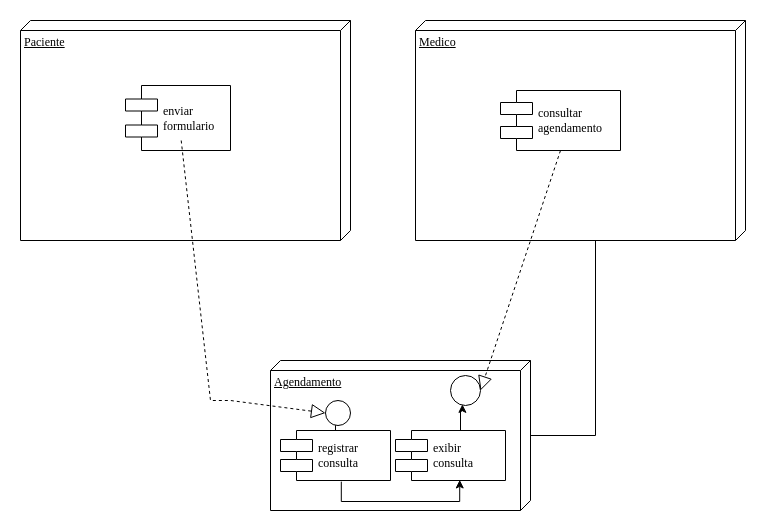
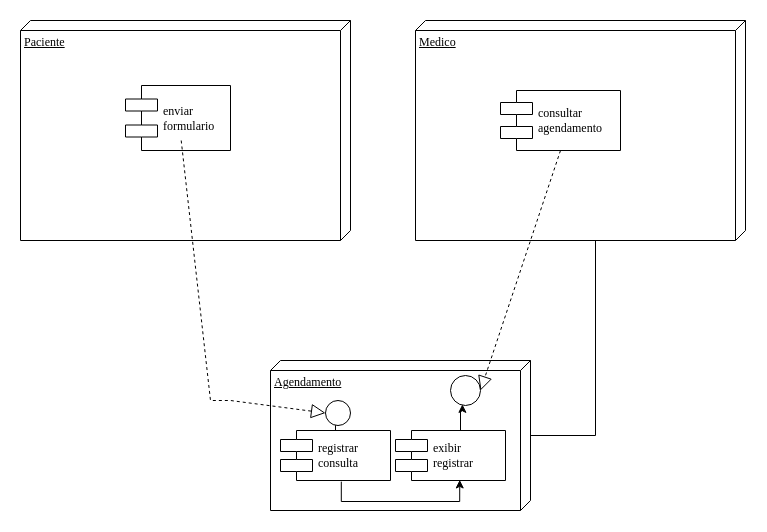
node "exibir consulta": label "exibir consulta" -> "exibir registrar"
